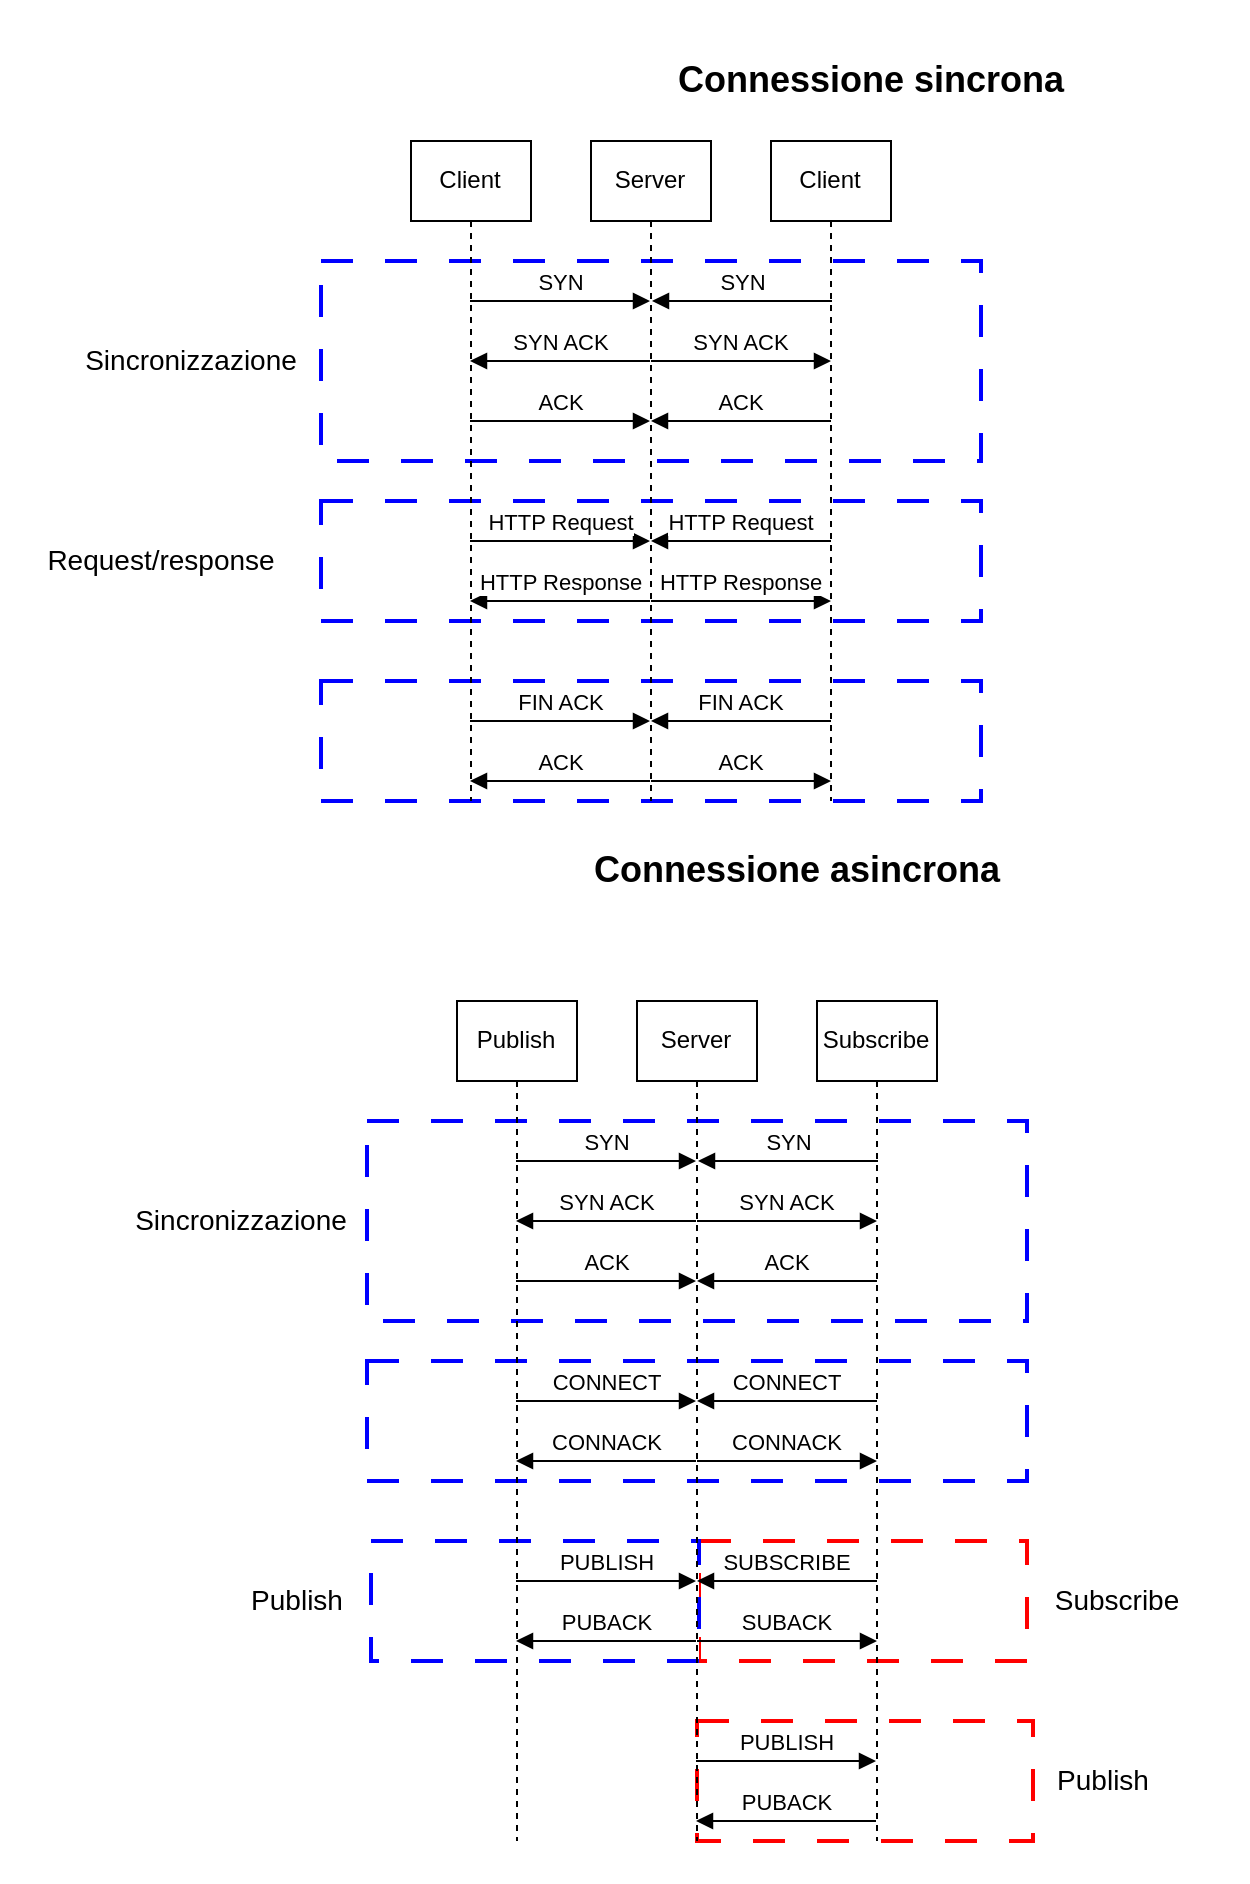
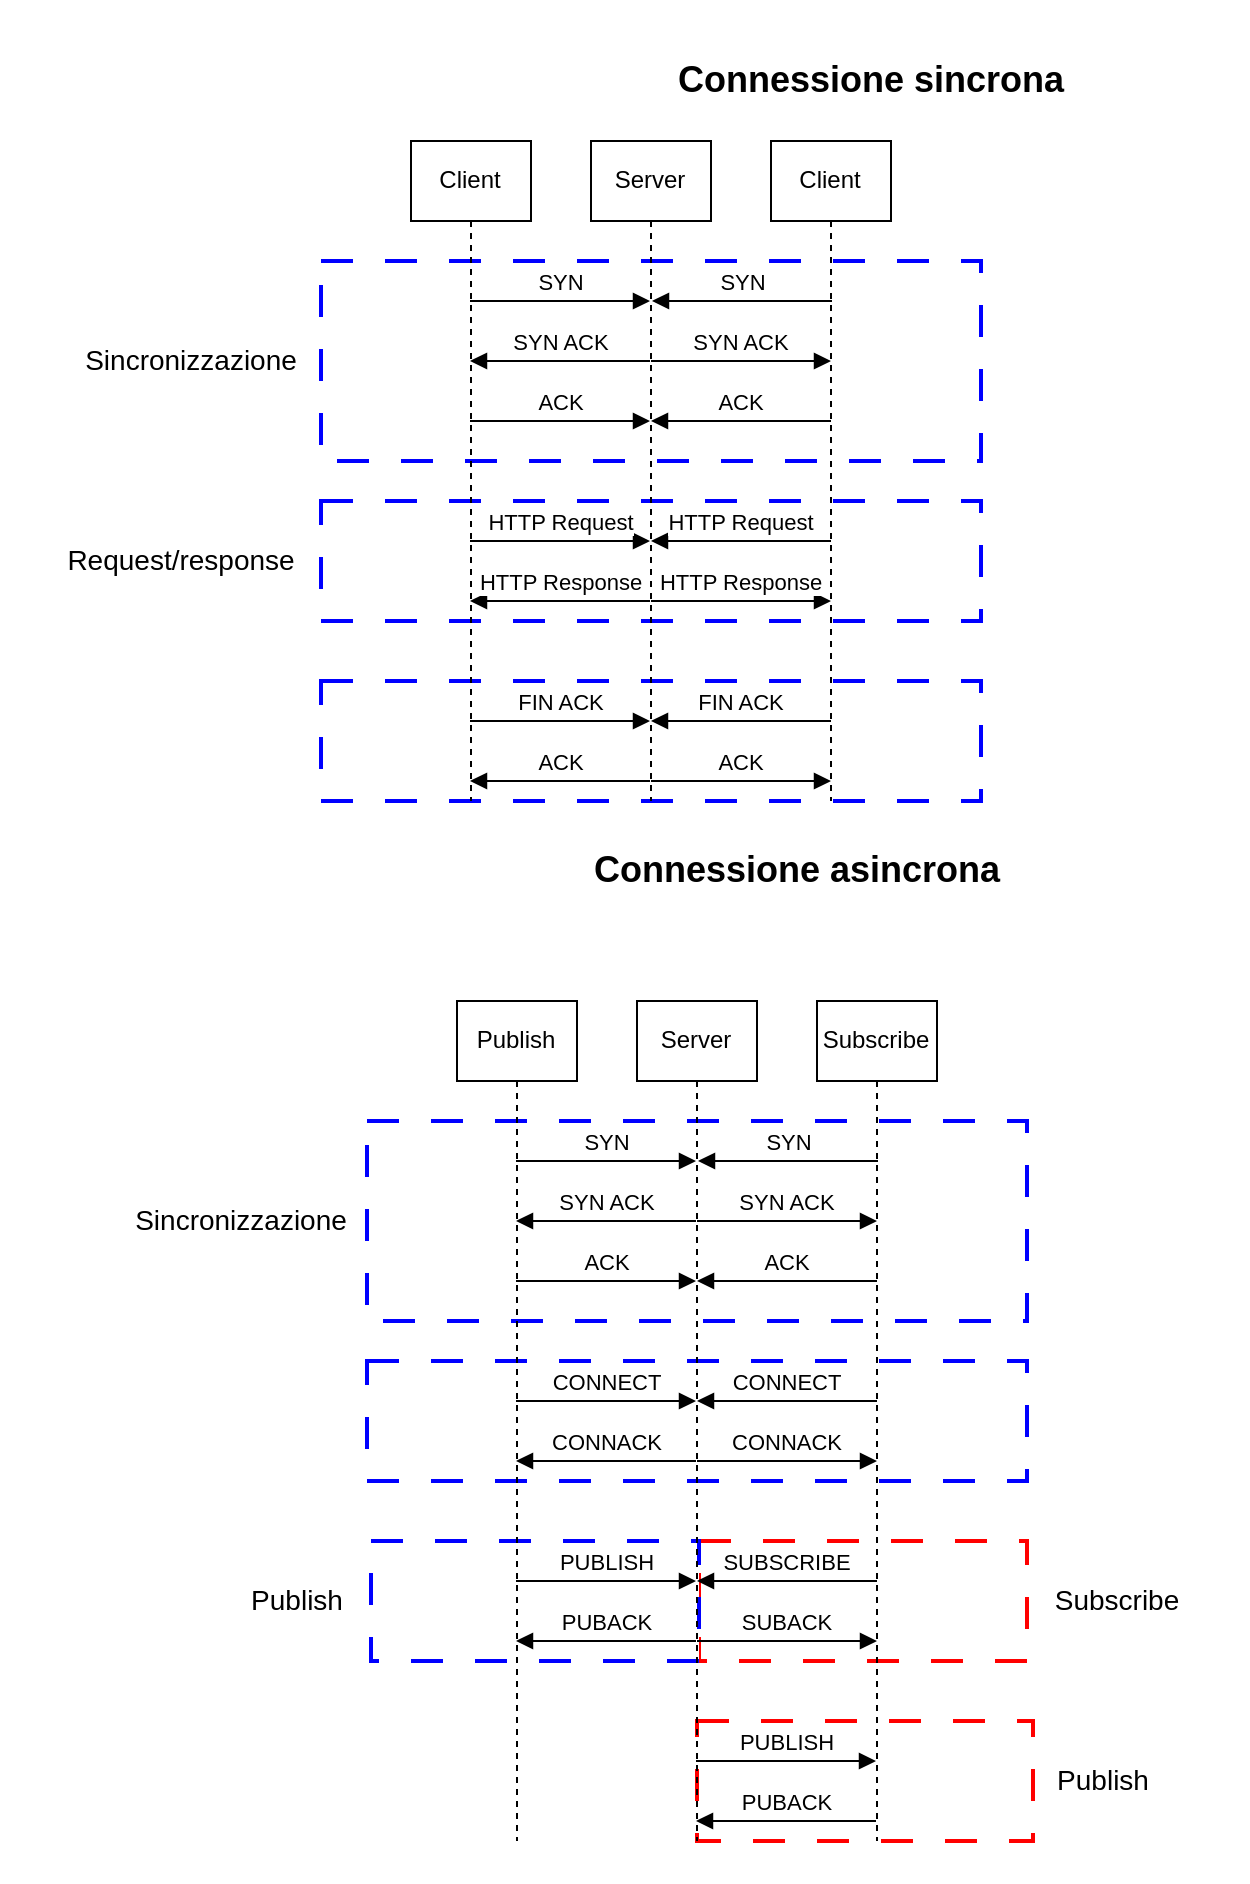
node "Request/response": moved (161, 561) -> (181, 561)
